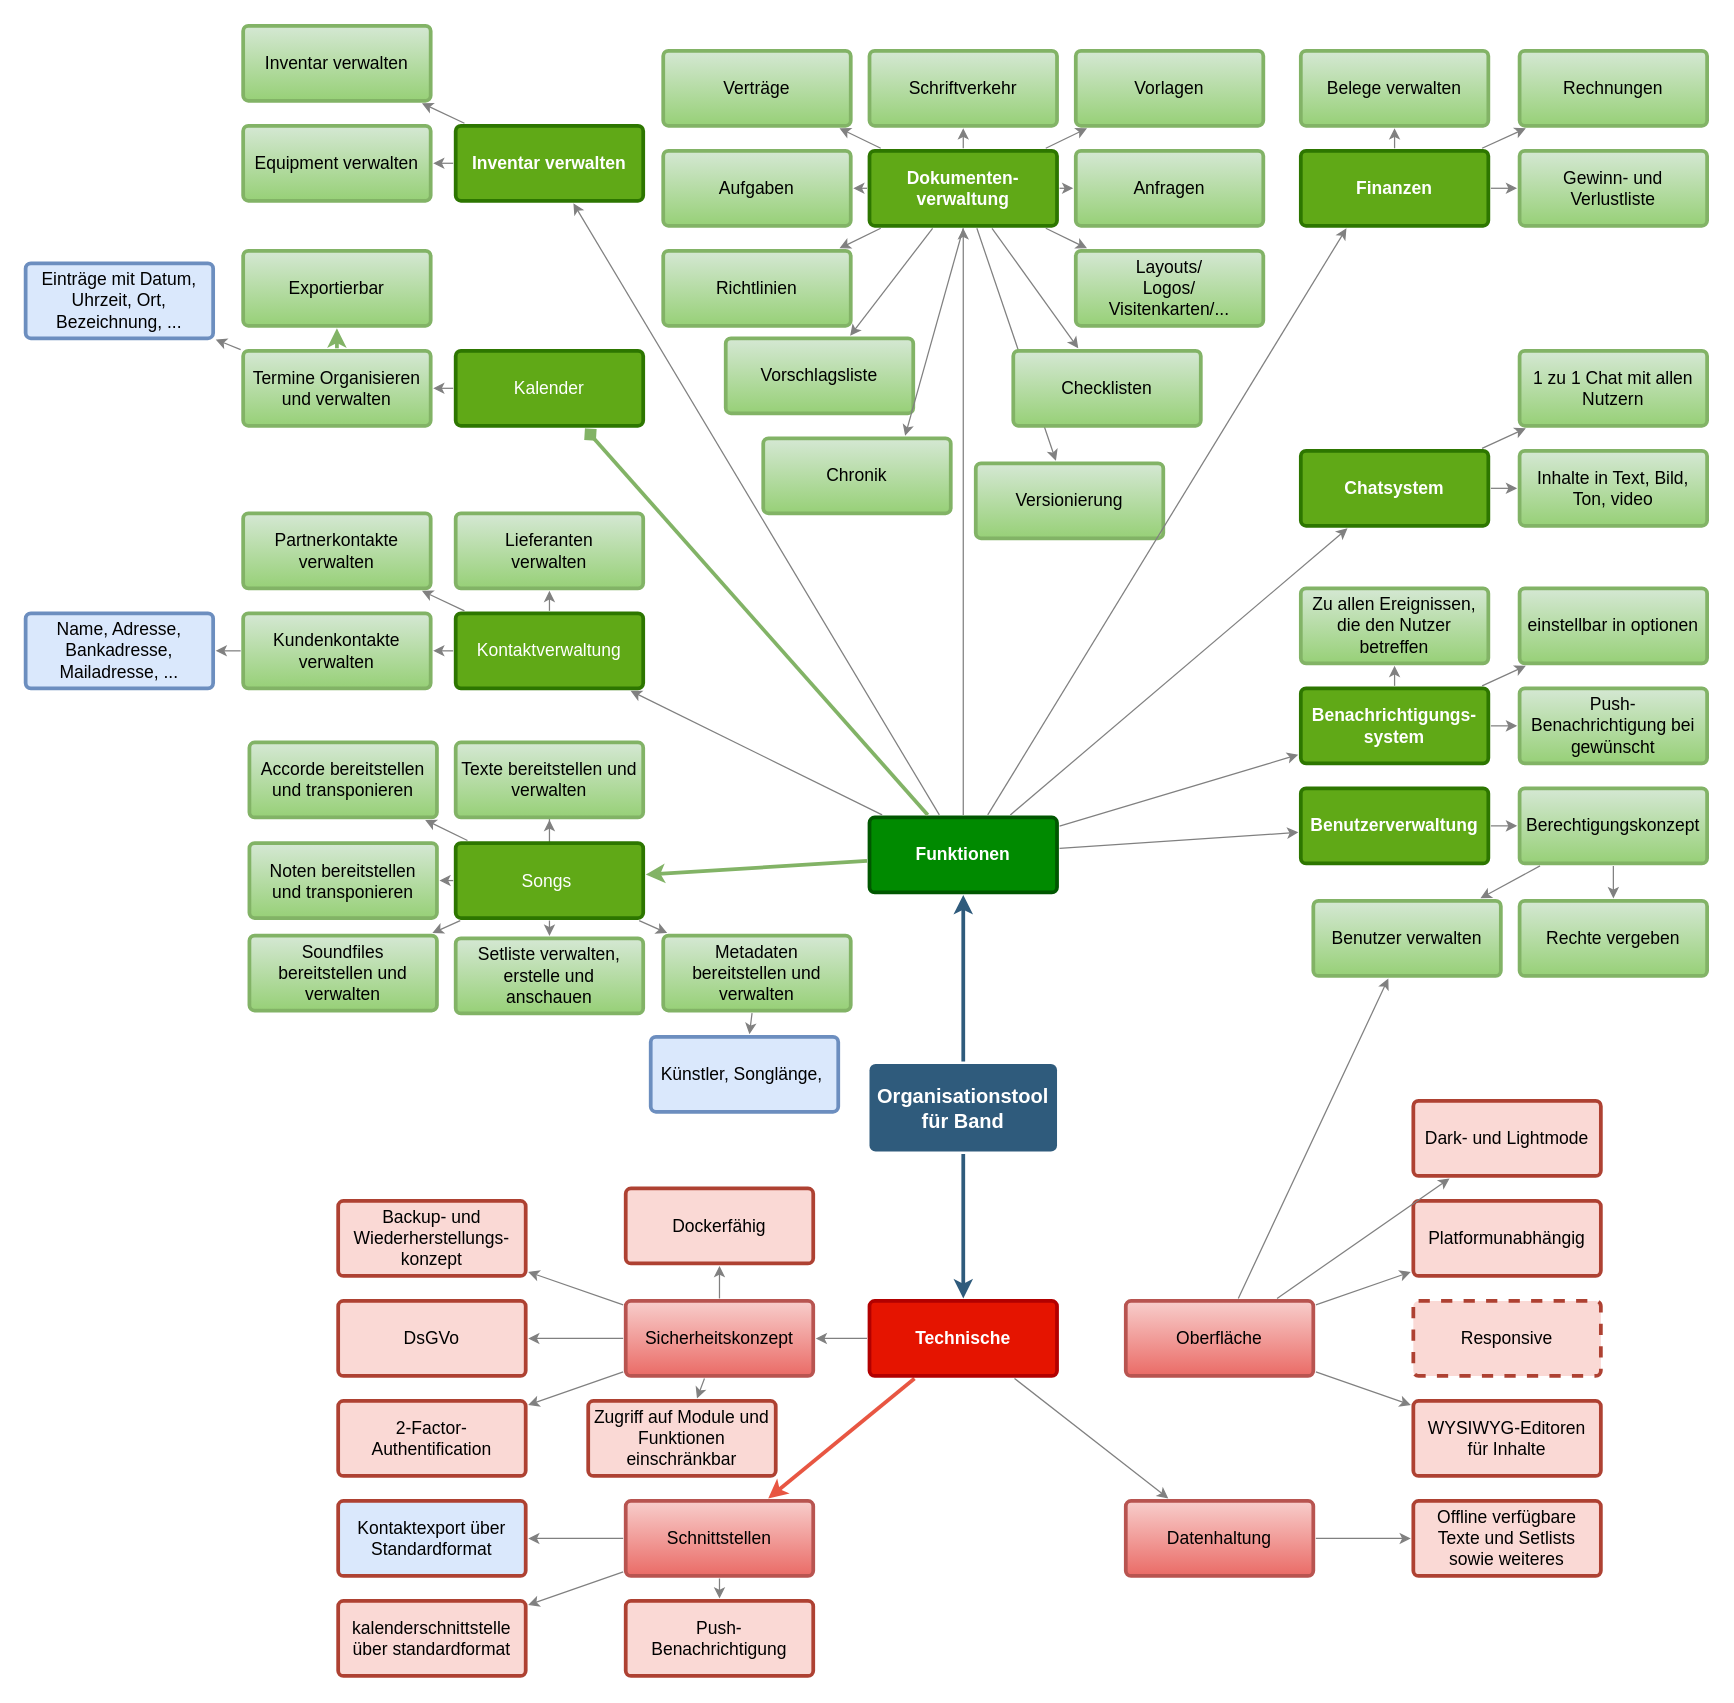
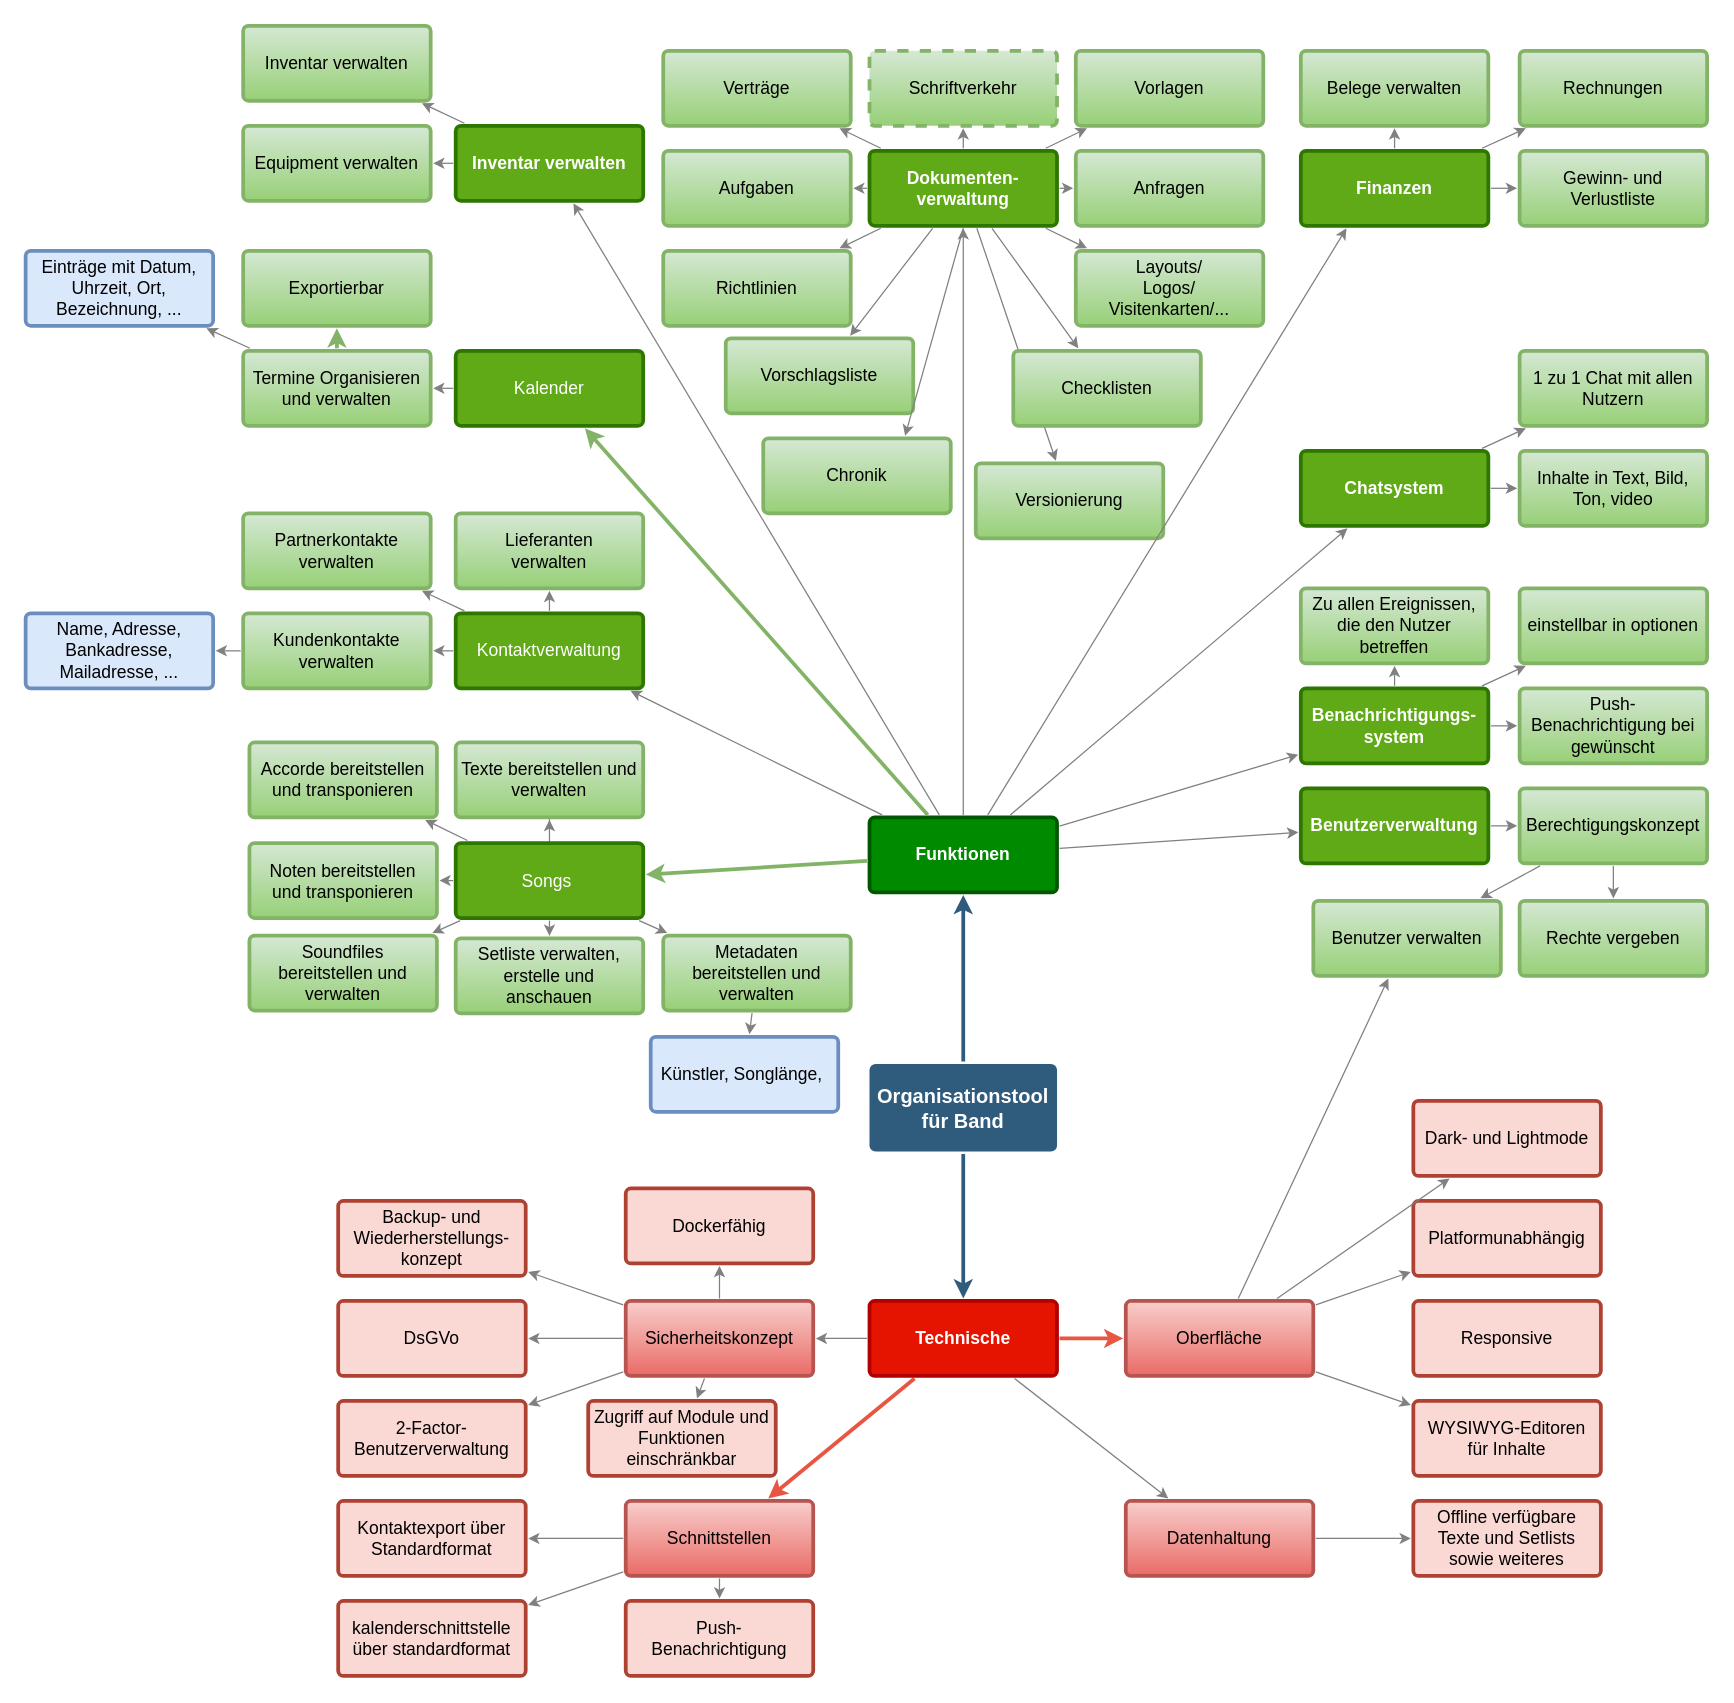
node "Schriftverkehr": style solid -> dashed
node "Einträge mit Datum, Uhrzeit, Ort, Bezeichnung, ...": moved (119, 301) -> (119, 288)
edge "Funktionen" -> "Kalender": arrowhead diamond -> classic
edge "Technische" -> "Oberfläche": added
node "Responsive": style dashed -> solid
node "2-Factor-Authentification": label "2-Factor-Authentification" -> "2-Factor-Benutzerverwaltung"
node "Kontaktexport über Standardformat": fillcolor #dae8fc -> #fad9d5
